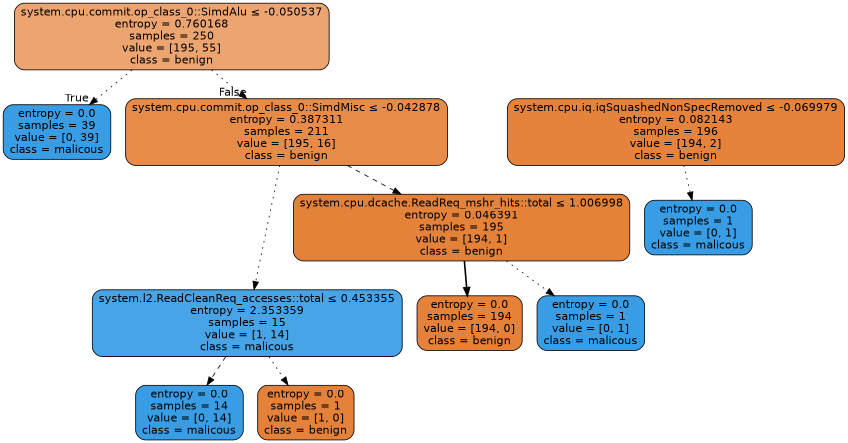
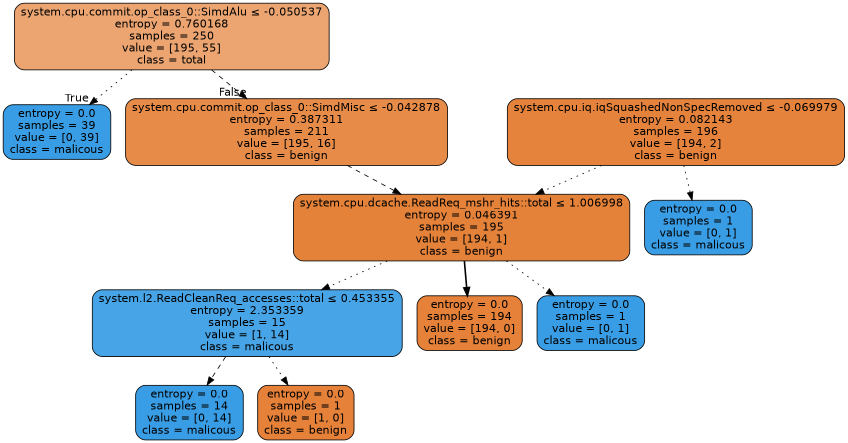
node "system.cpu.commit.op_class_0::SimdAlu ≤ -0.050537": text "class = benign" -> "class = total"
edge "system.cpu.commit.op_class_0::SimdAlu ≤ -0.050537" -> "system.cpu.commit.op_class_0::SimdMisc ≤ -0.042878": style dotted -> dashed
edge "system.cpu.iq.iqSquashedNonSpecRemoved ≤ -0.069979" -> "system.cpu.dcache.ReadReq_mshr_hits::total ≤ 1.006998": added
edge "system.cpu.commit.op_class_0::SimdMisc ≤ -0.042878" -> "system.l2.ReadCleanReq_accesses::total ≤ 0.453355": now "system.cpu.dcache.ReadReq_mshr_hits::total ≤ 1.006998" -> "system.l2.ReadCleanReq_accesses::total ≤ 0.453355"
